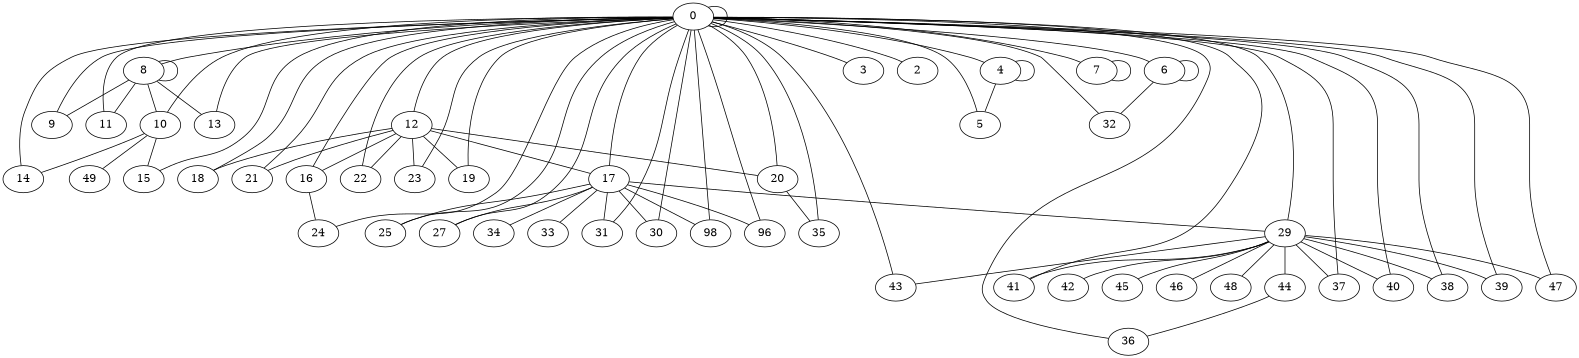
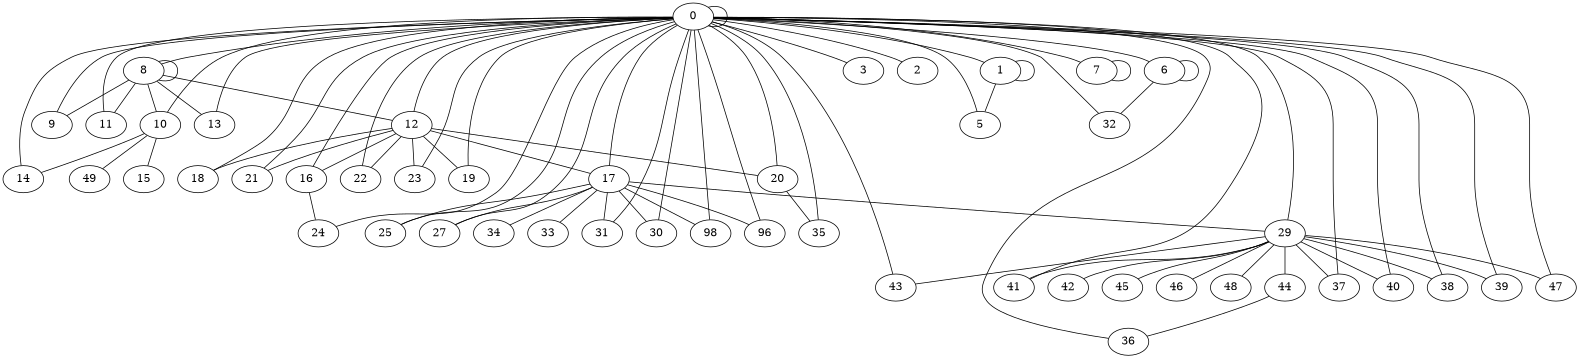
edge "0" -- "15": removed
node "4": label "4" -> "1"
edge "8" -- "12": added
